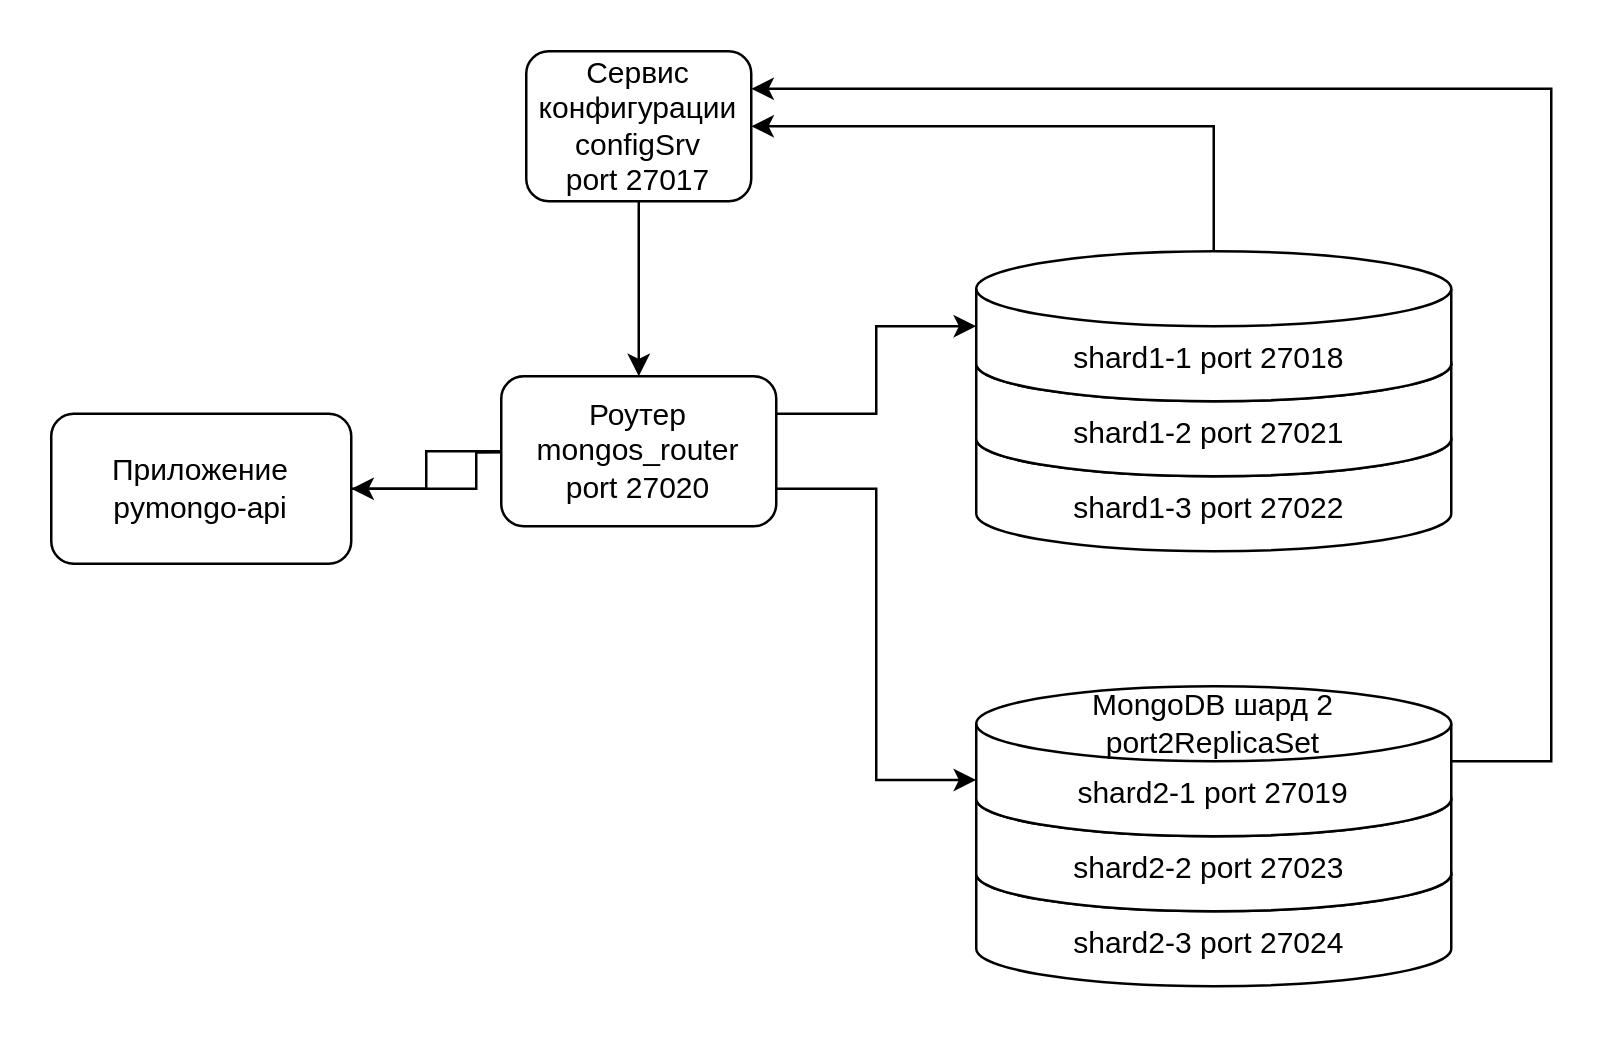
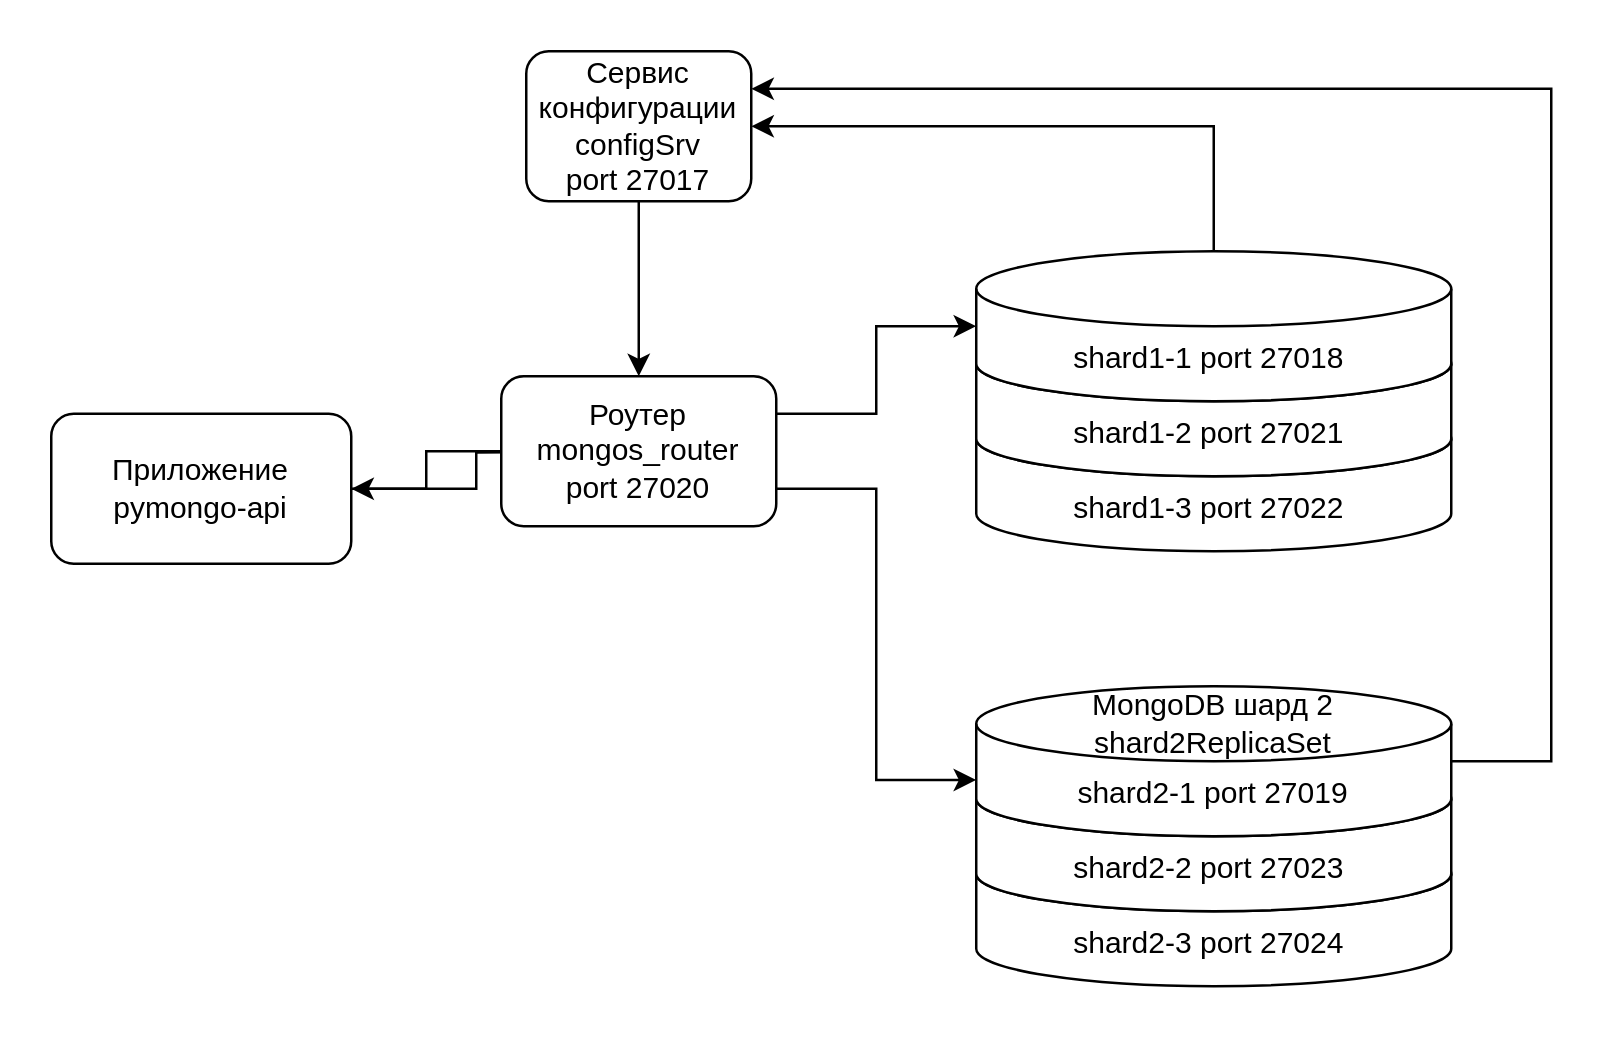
node "MongoDB шард 2 port2ReplicaSet": label "MongoDB шард 2 port2ReplicaSet" -> "MongoDB шард 2 shard2ReplicaSet"
